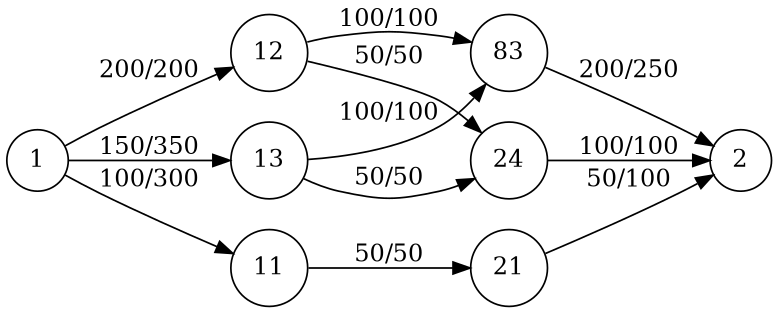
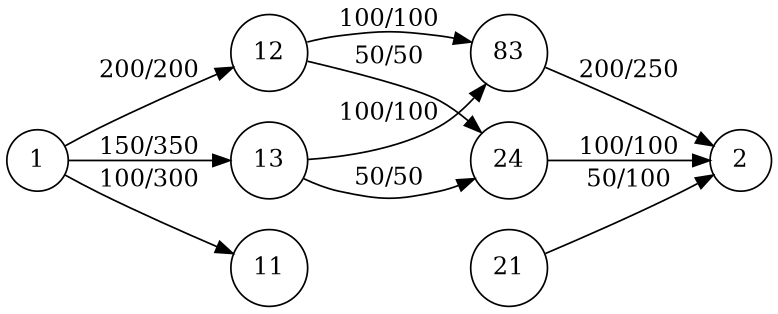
edge "11" -> "21": removed, label "50/50"
